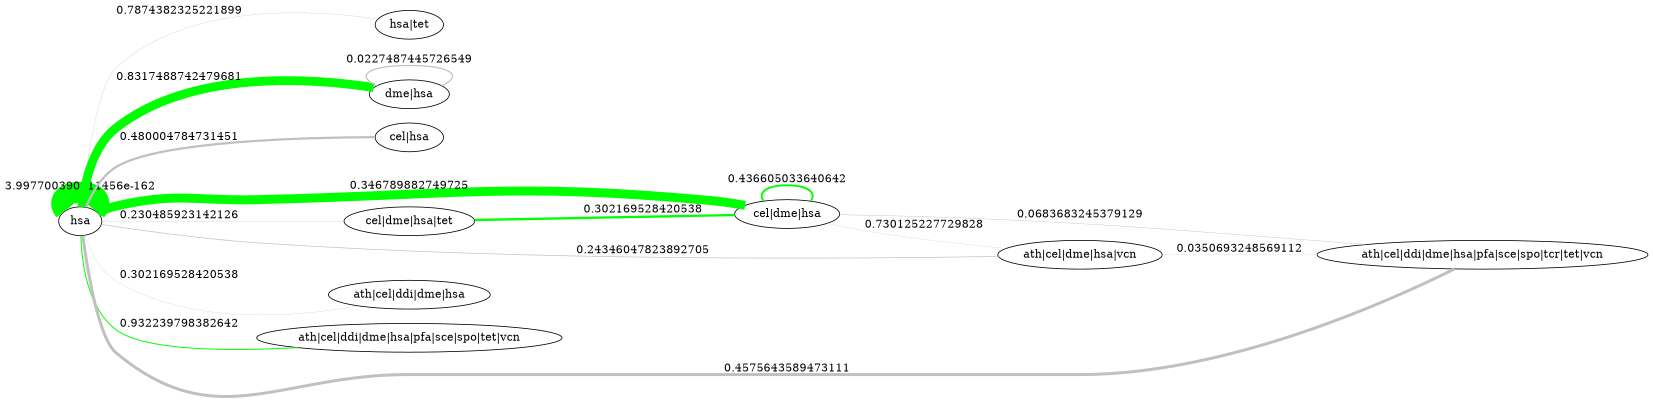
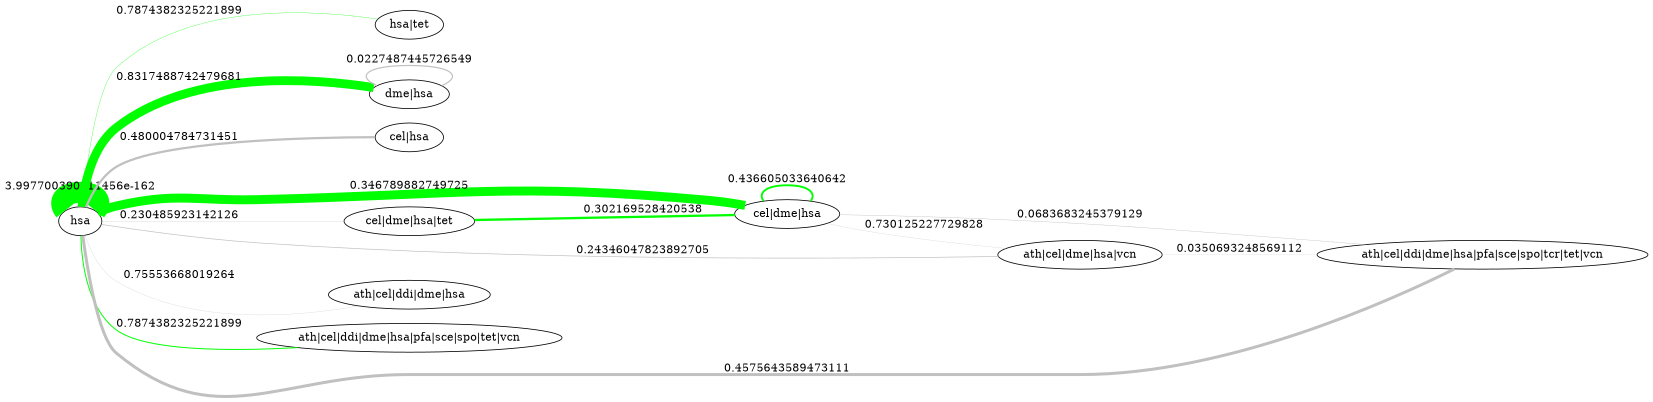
edge "hsa|tet" -- "hsa": color grey -> green
edge "hsa" -- "ath|cel|ddi|dme|hsa": label "0.302169528420538" -> "0.75553668019264"
edge "hsa" -- "ath|cel|ddi|dme|hsa|pfa|sce|spo|tet|vcn": label "0.932239798382642" -> "0.7874382325221899"
